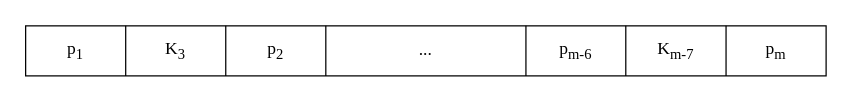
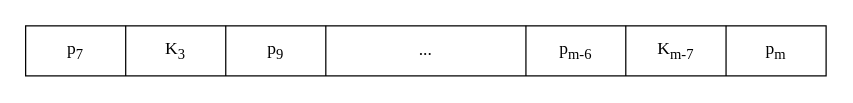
node "p1": label "p1" -> "p7"
node "p2": label "p2" -> "p9"
